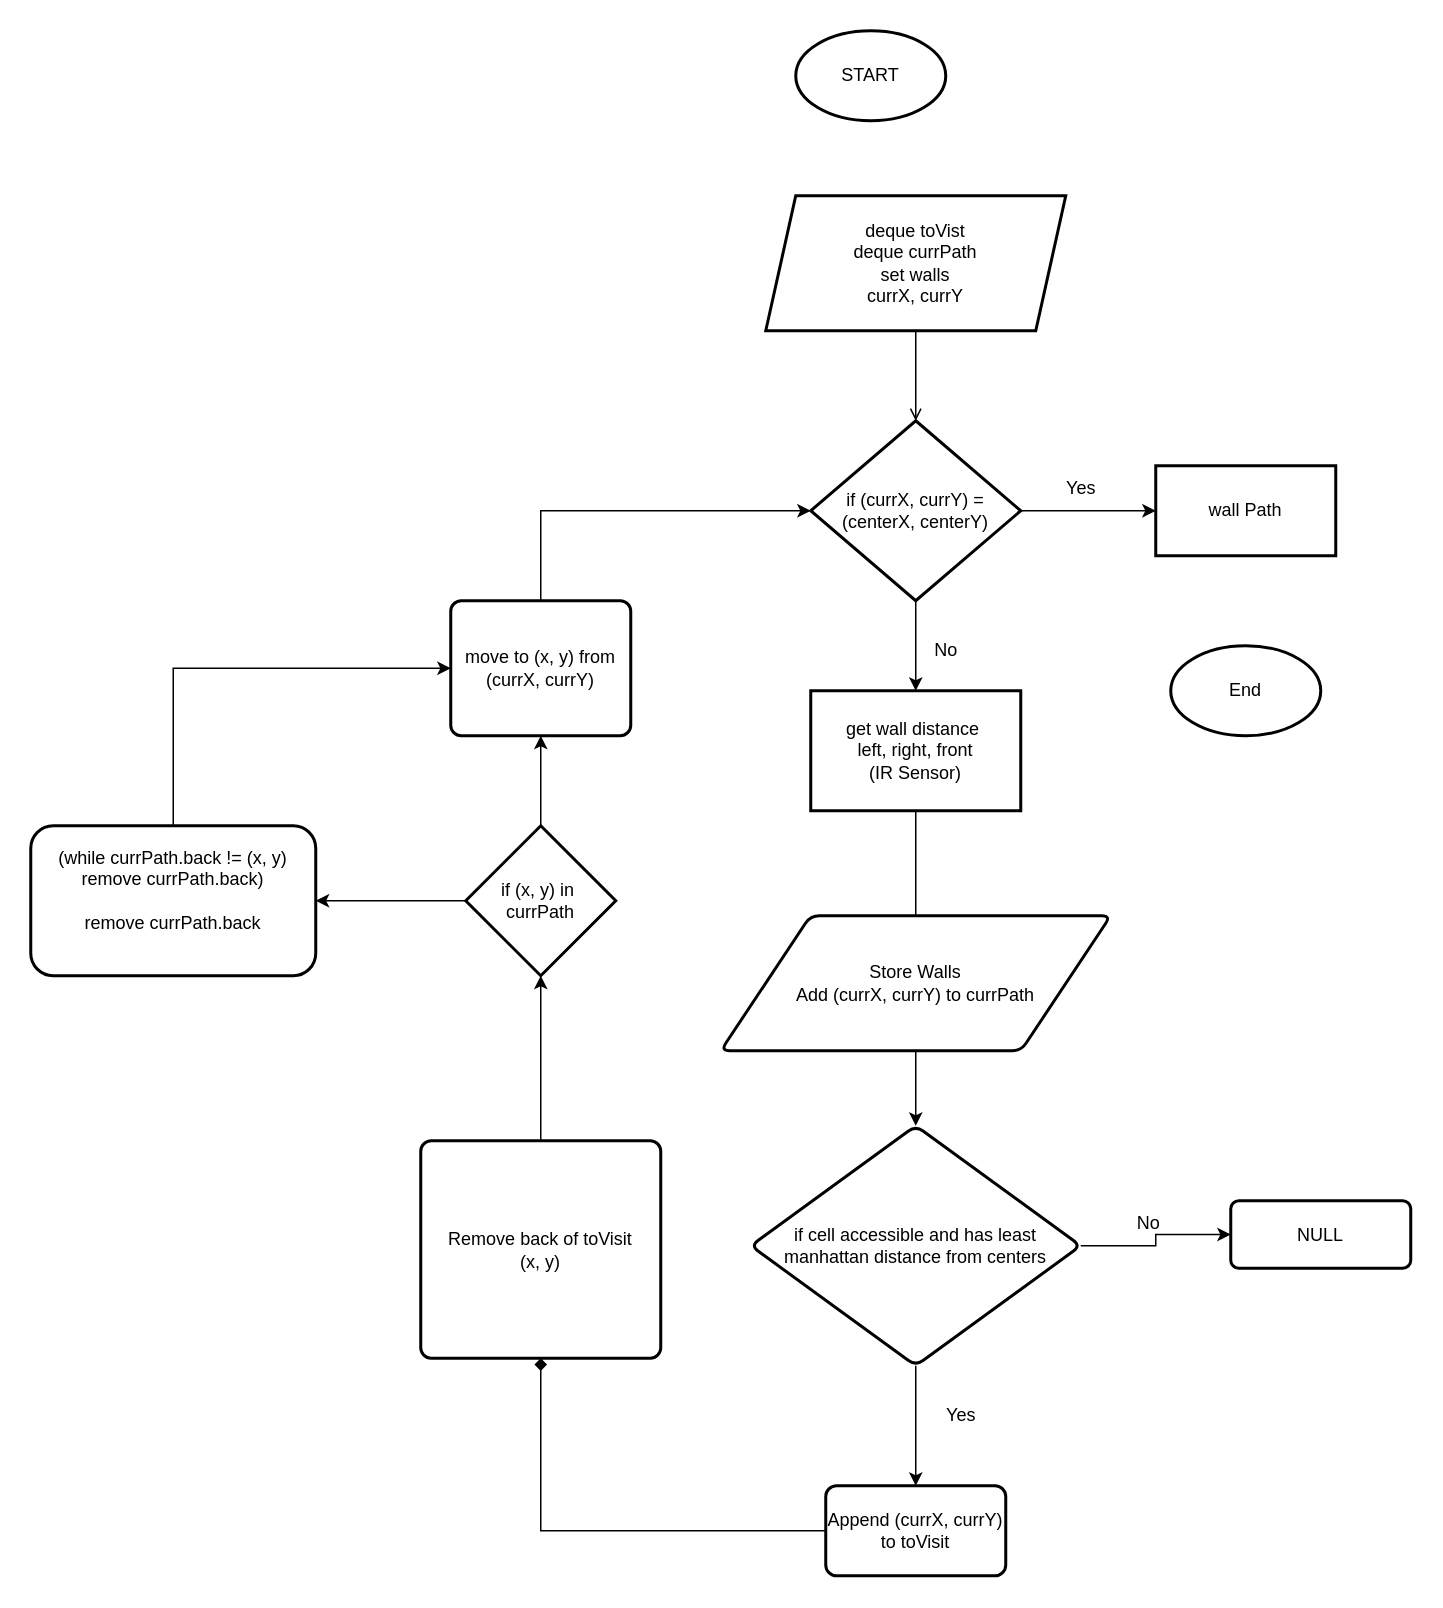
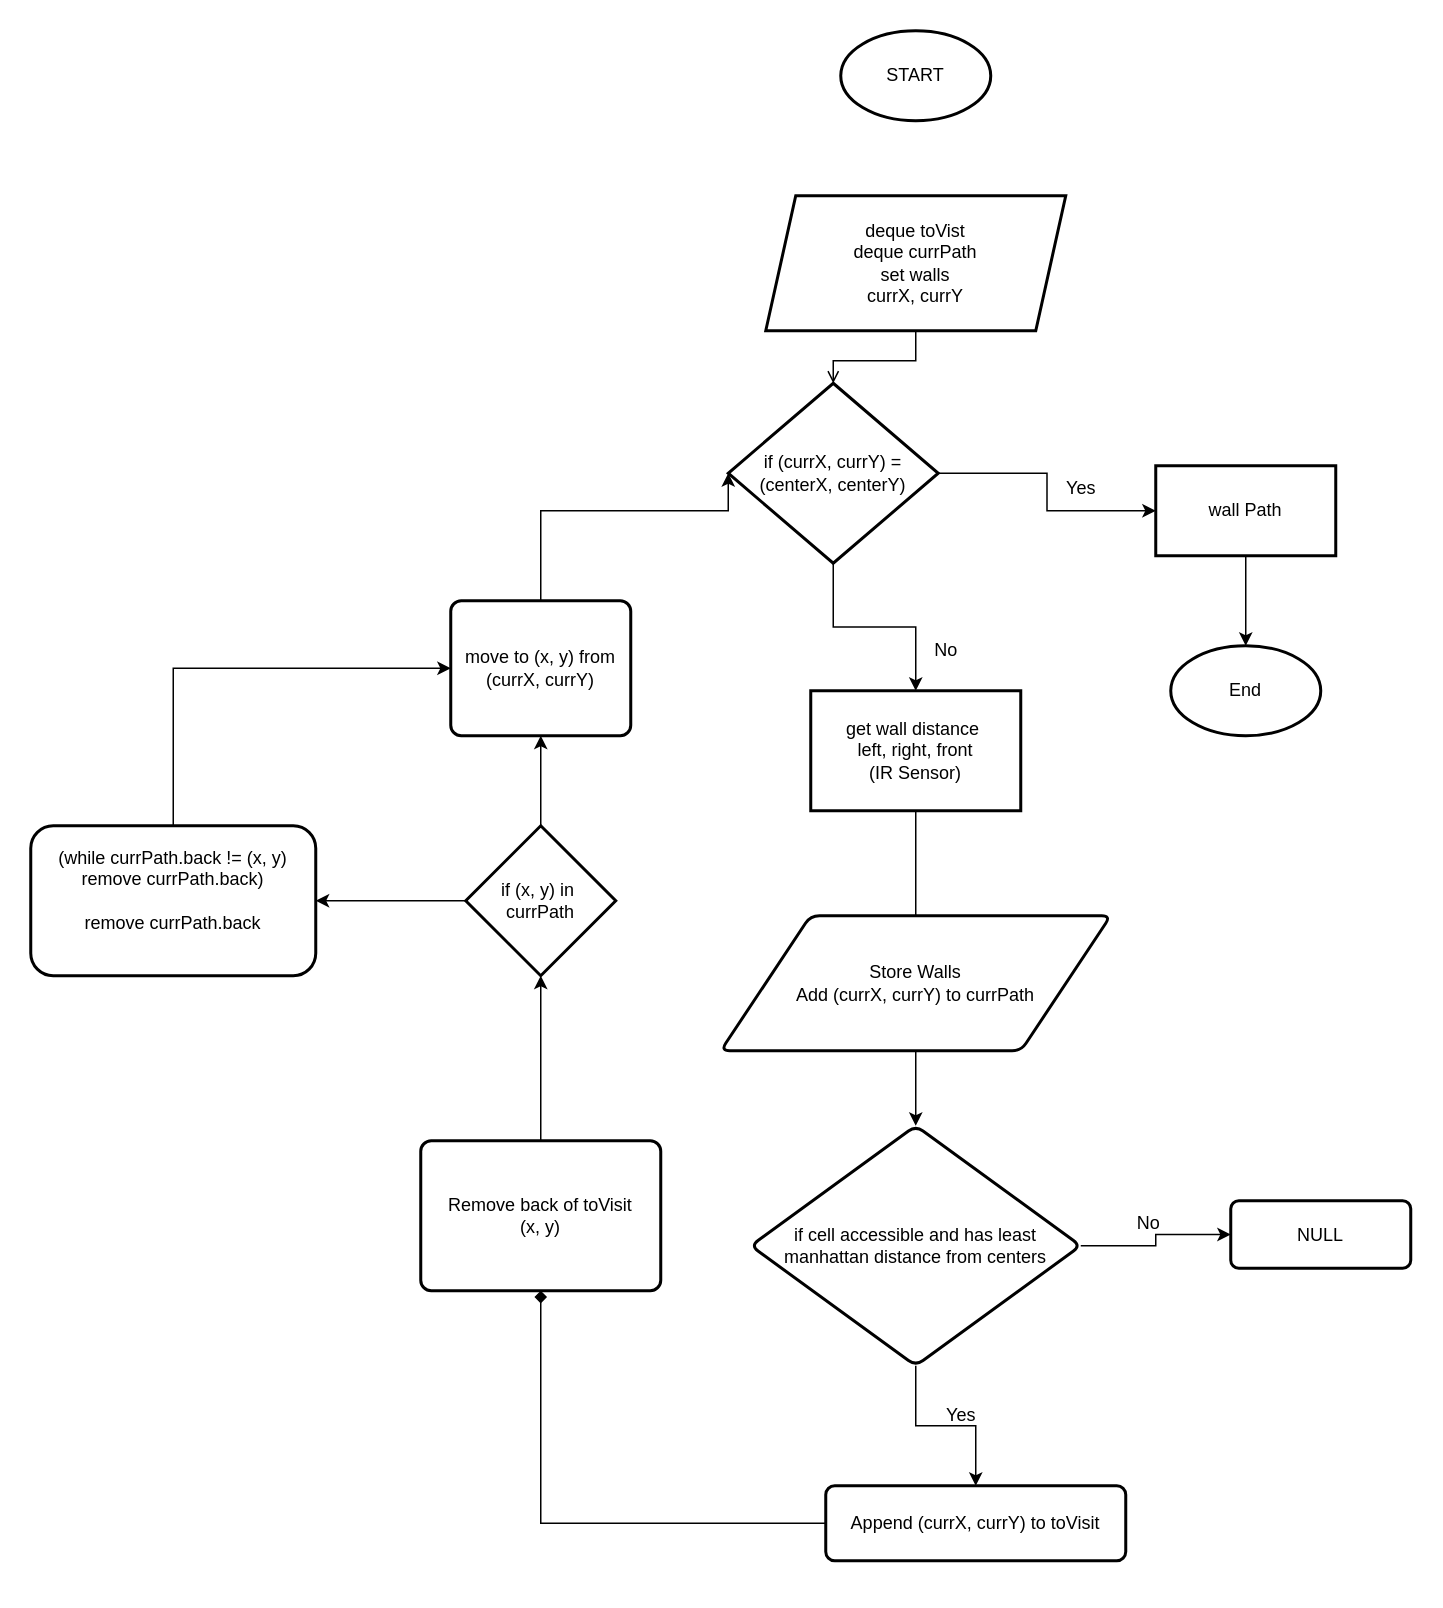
node "START": moved (871, 76) -> (916, 76)
node "if (currX, currY) = (centerX, centerY)": moved (916, 511) -> (833, 473)
edge "wall Path" -> "End": added
node "Remove back of toVisit (x, y)": size 240x218 -> 240x150
node "Append (currX, currY) to toVisit": size 180x90 -> 300x75
